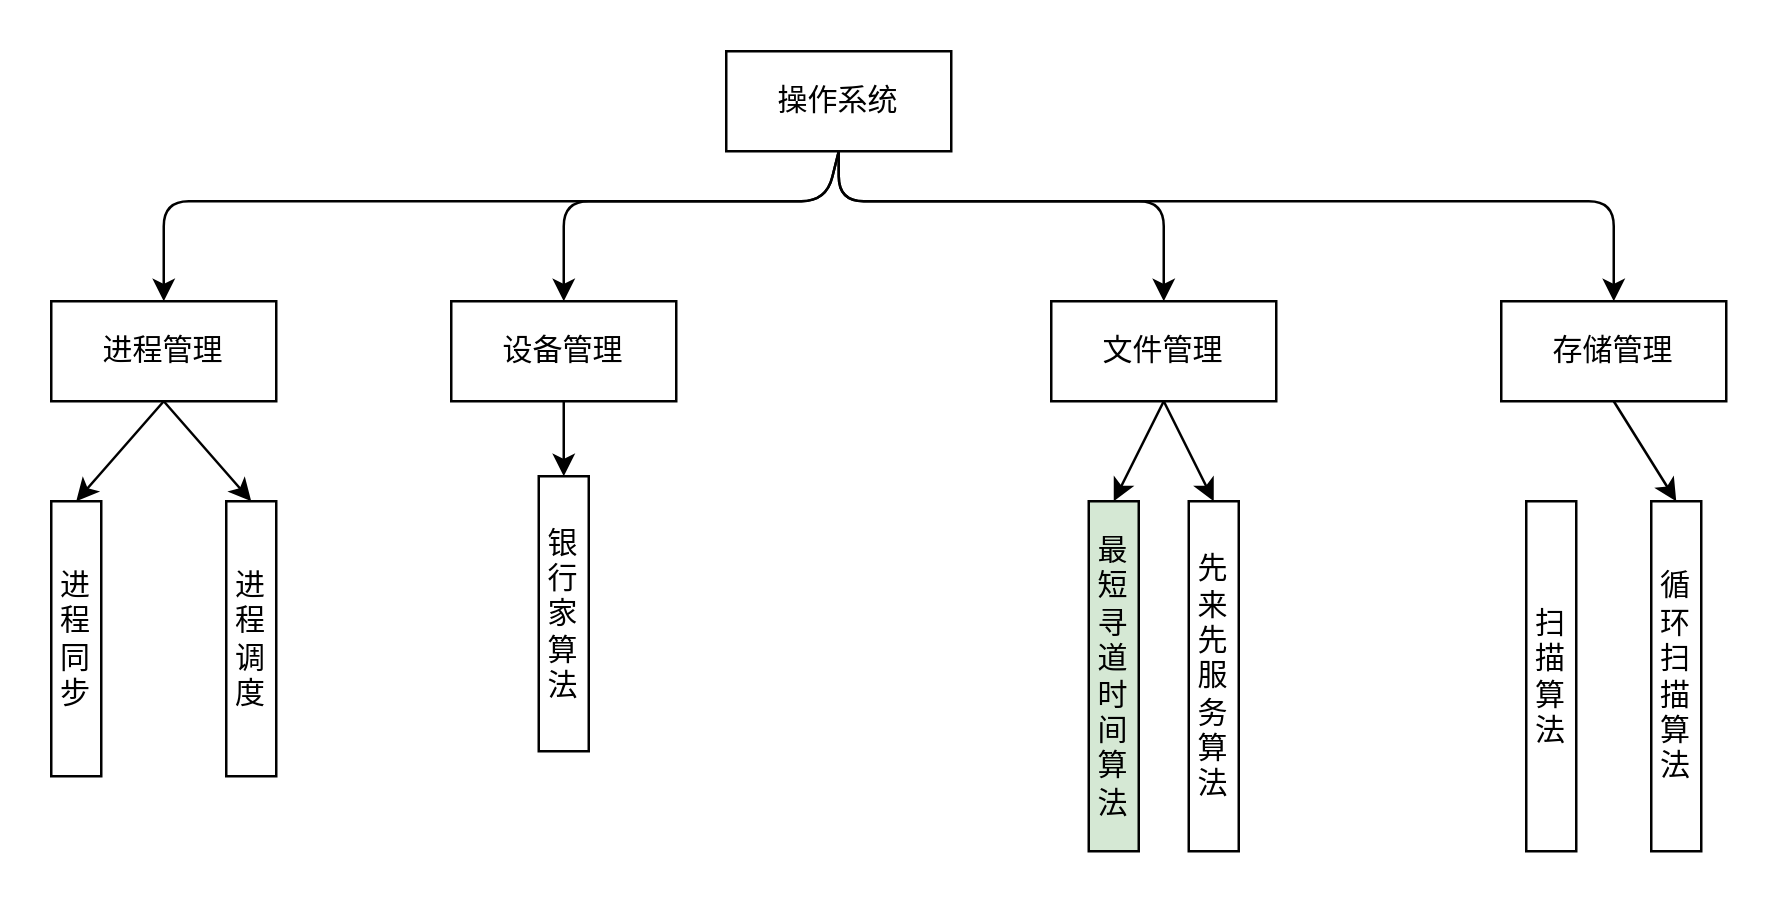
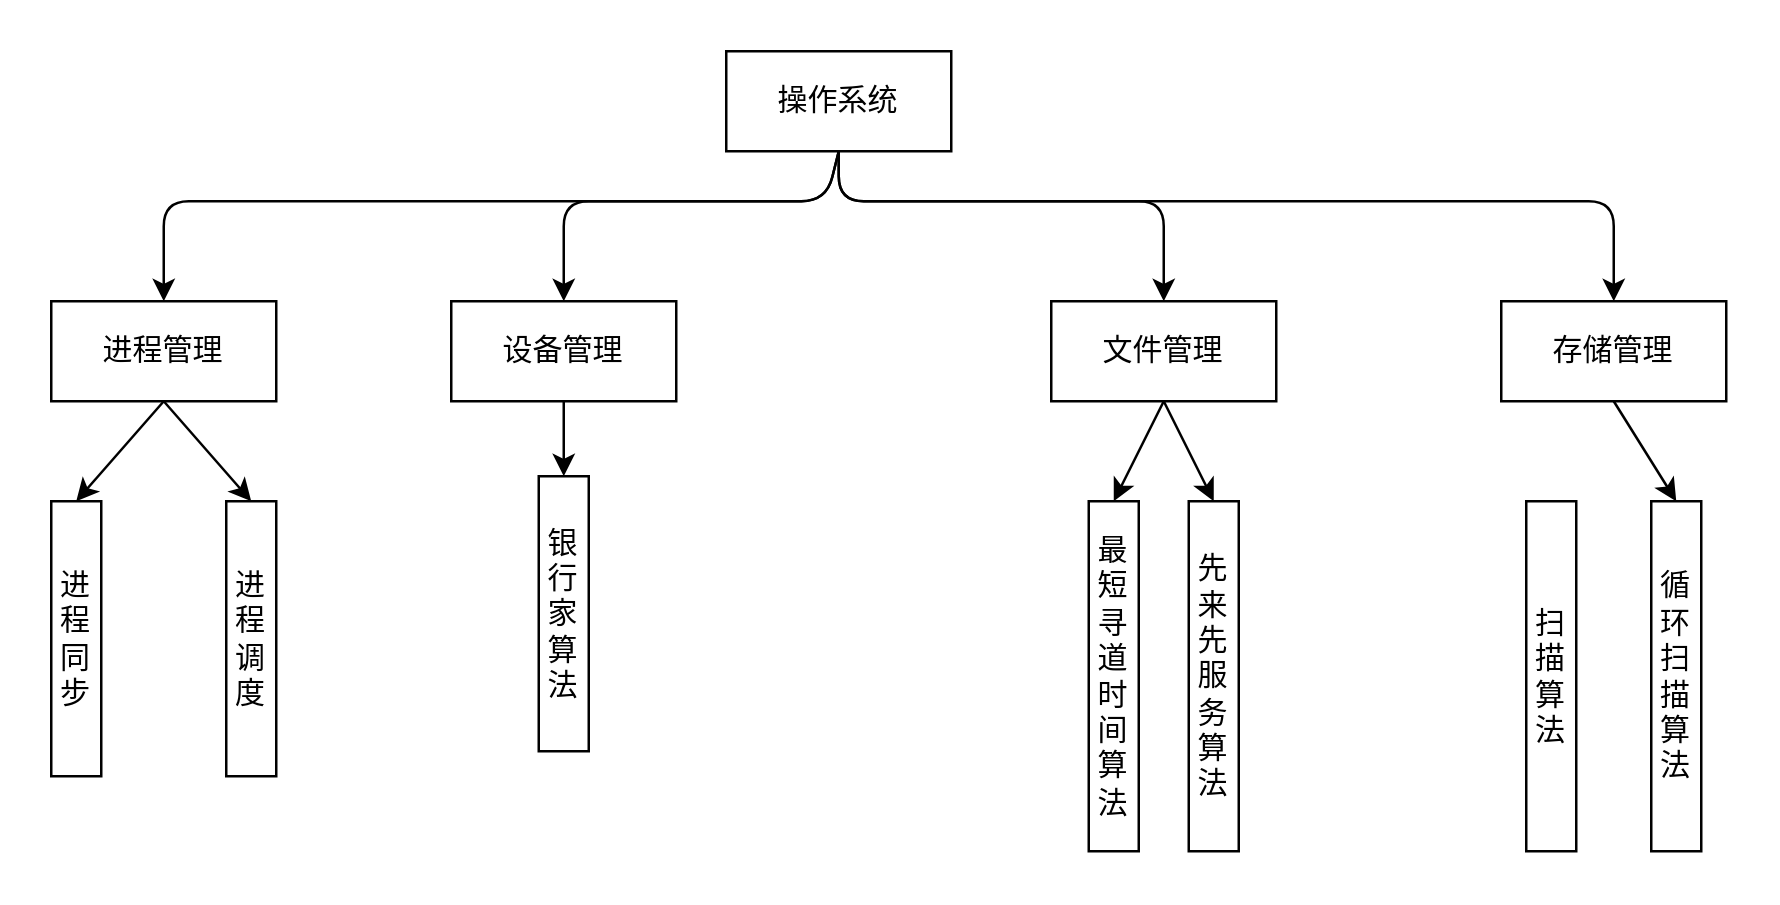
node "最短寻道时间算法": fillcolor #d5e8d4 -> #ffffff
